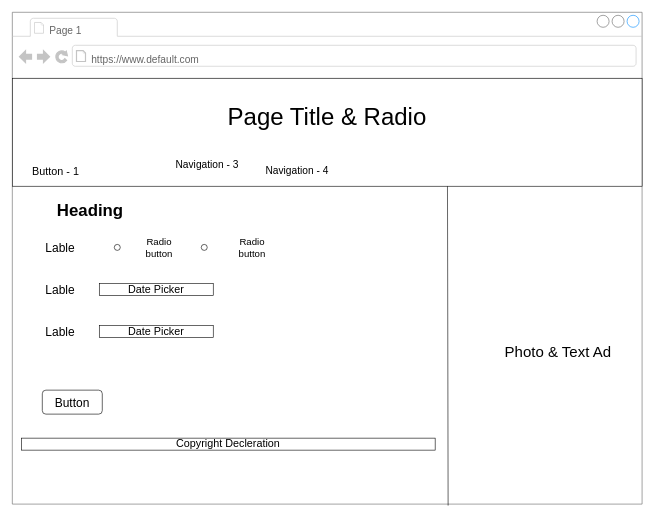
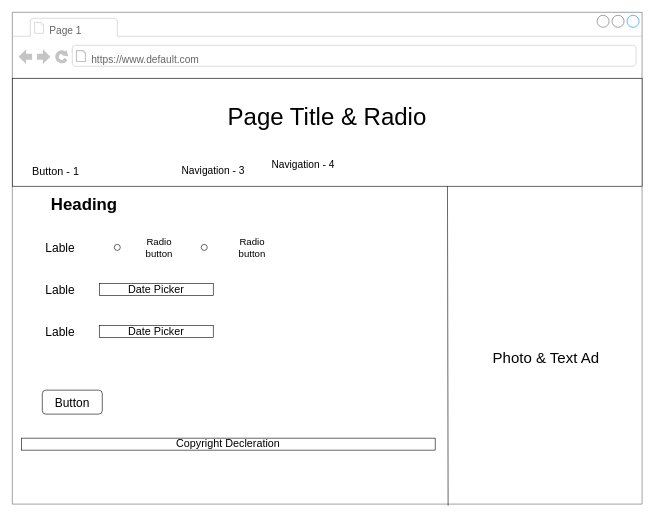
node "Navigation - 3": moved (207, 165) -> (213, 171)
node "Navigation - 4": moved (297, 171) -> (303, 165)
node "Heading": moved (90, 210) -> (84, 204)
node "Photo & Text Ad": moved (558, 351) -> (546, 357)
